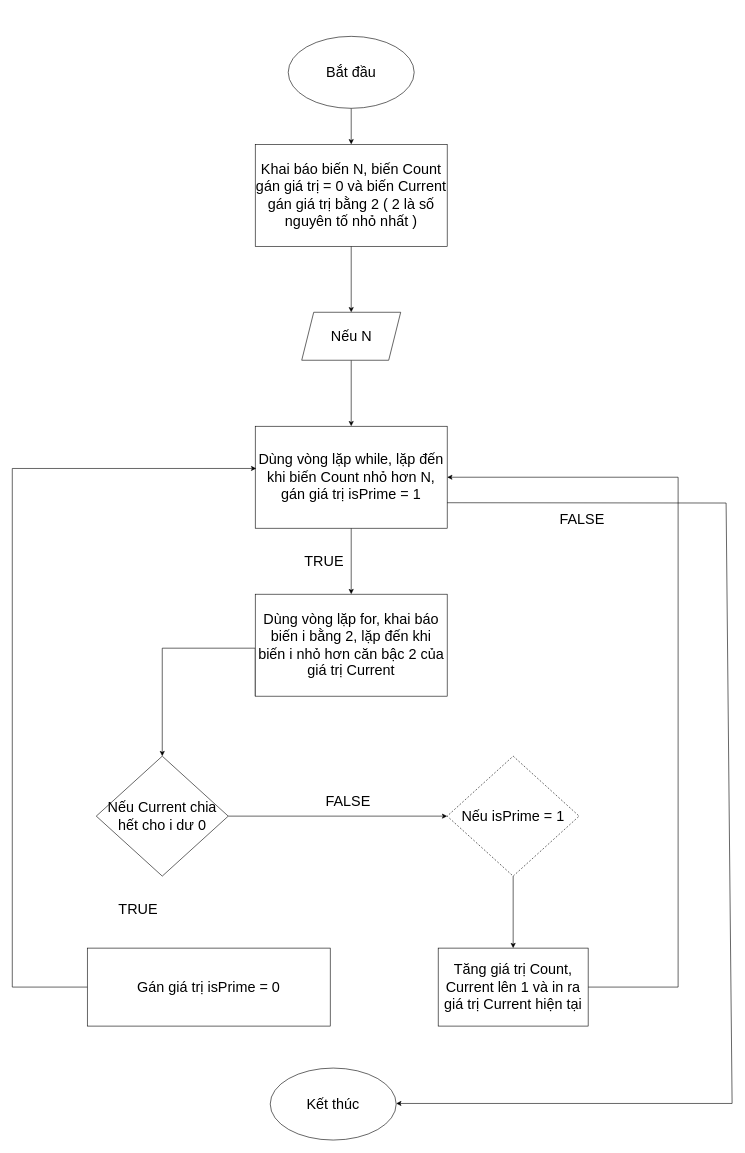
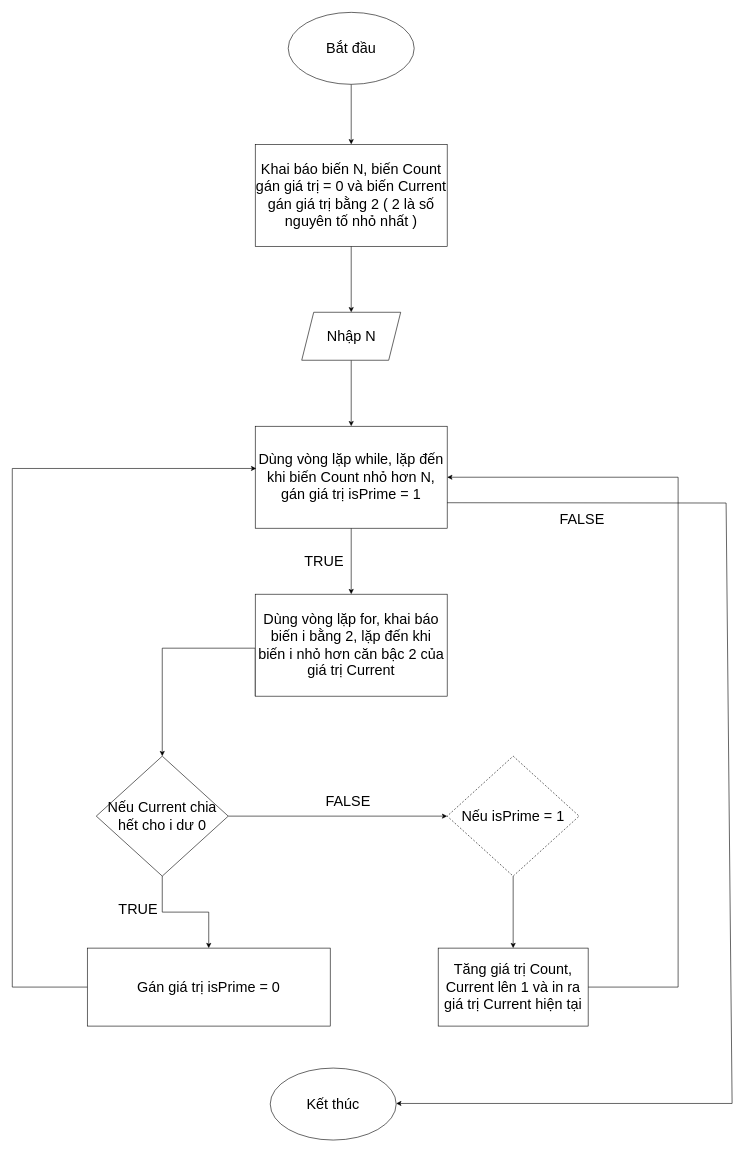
node "Bắt đầu": moved (351, 72) -> (351, 48)
node "Nếu N": label "Nếu N" -> "Nhập N"
edge "Nếu Current chia hết cho i dư 0" -> "Gán giá trị isPrime = 0": added
